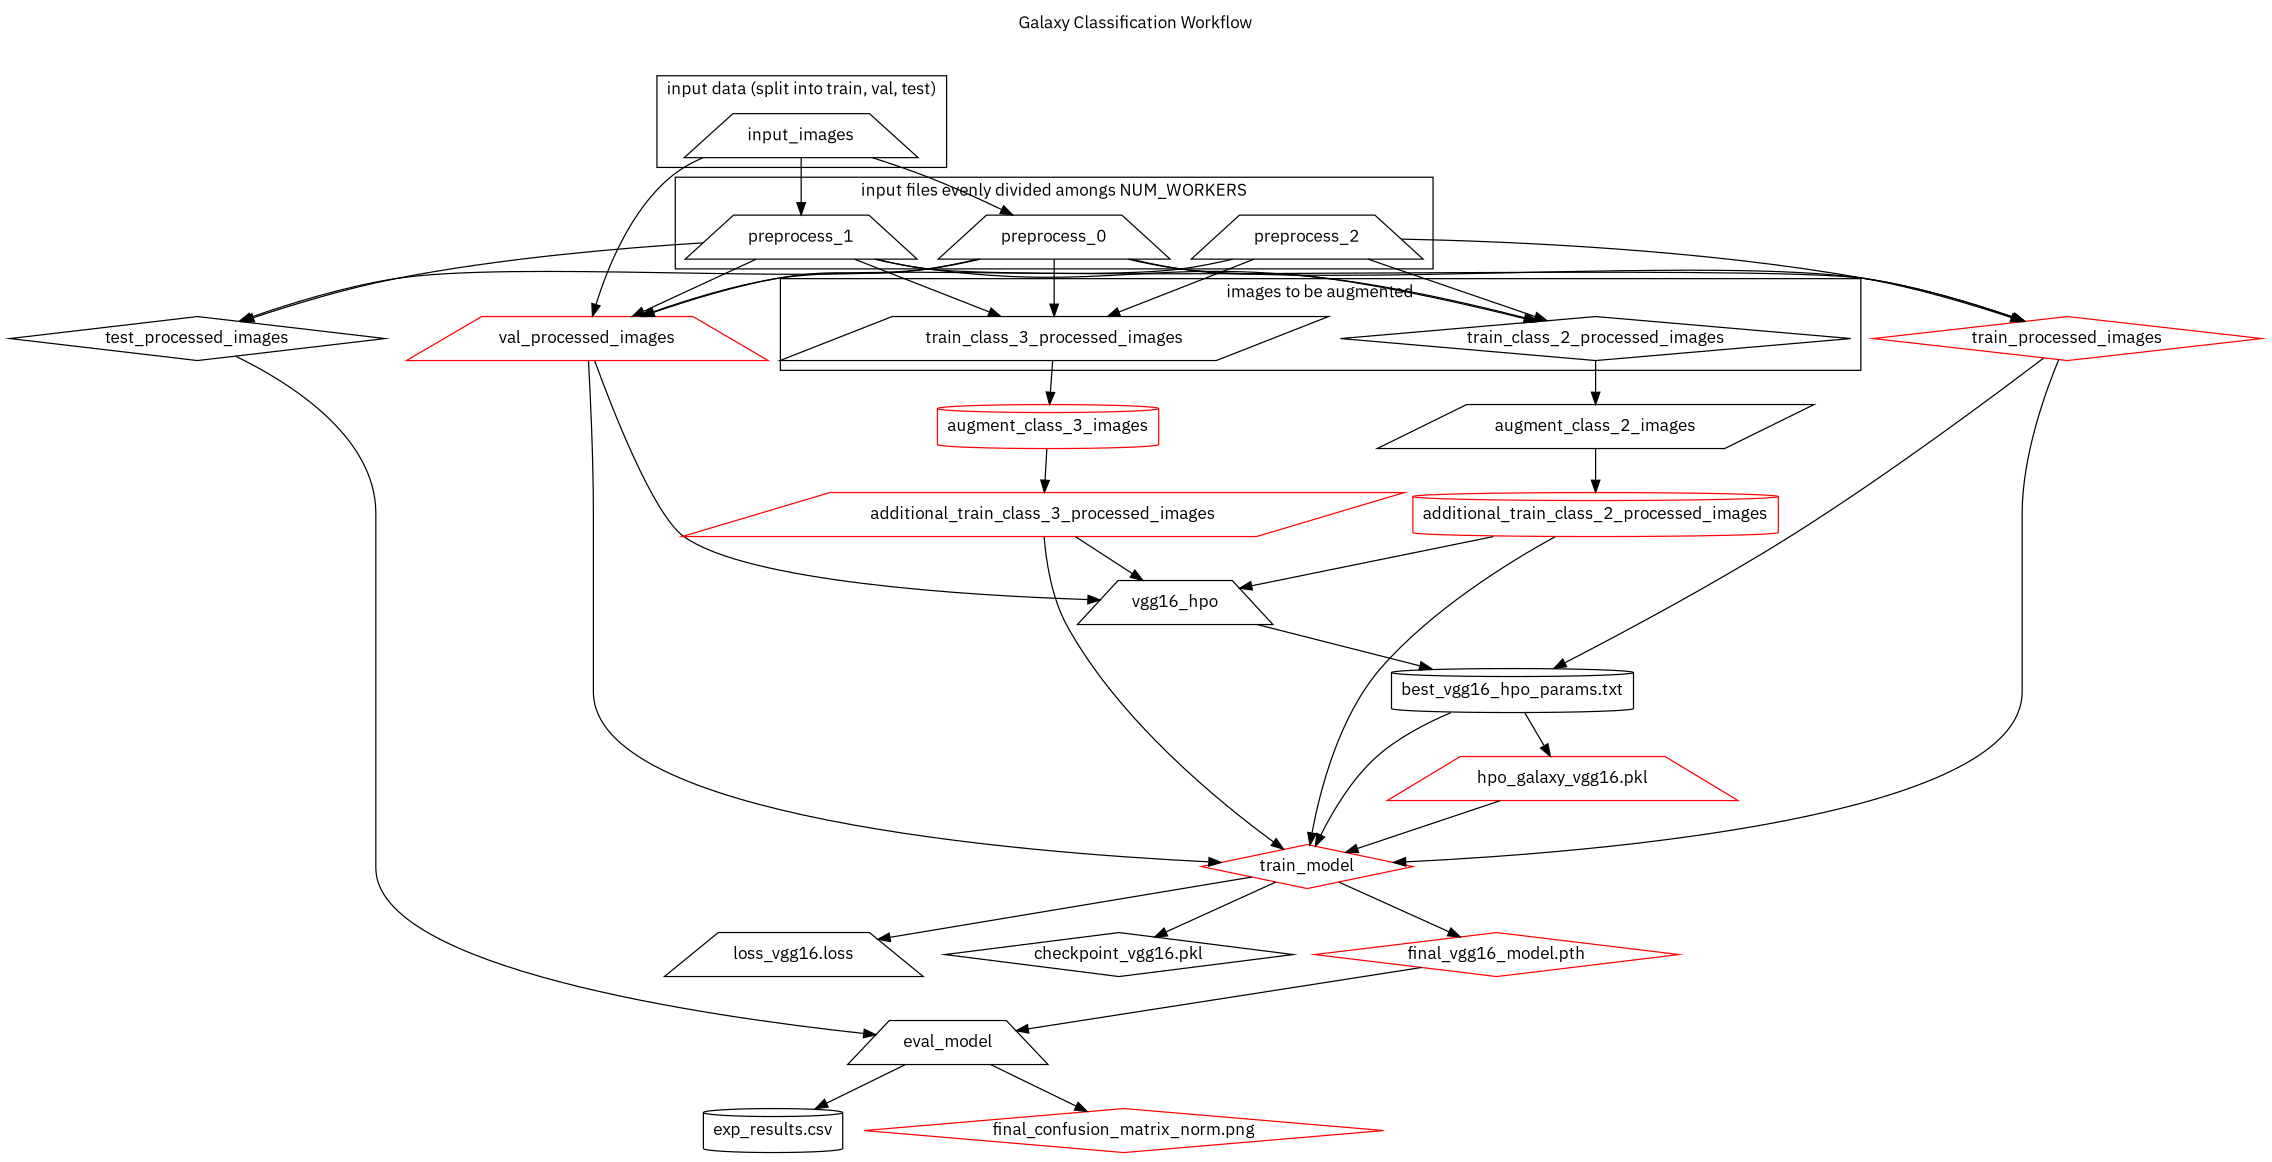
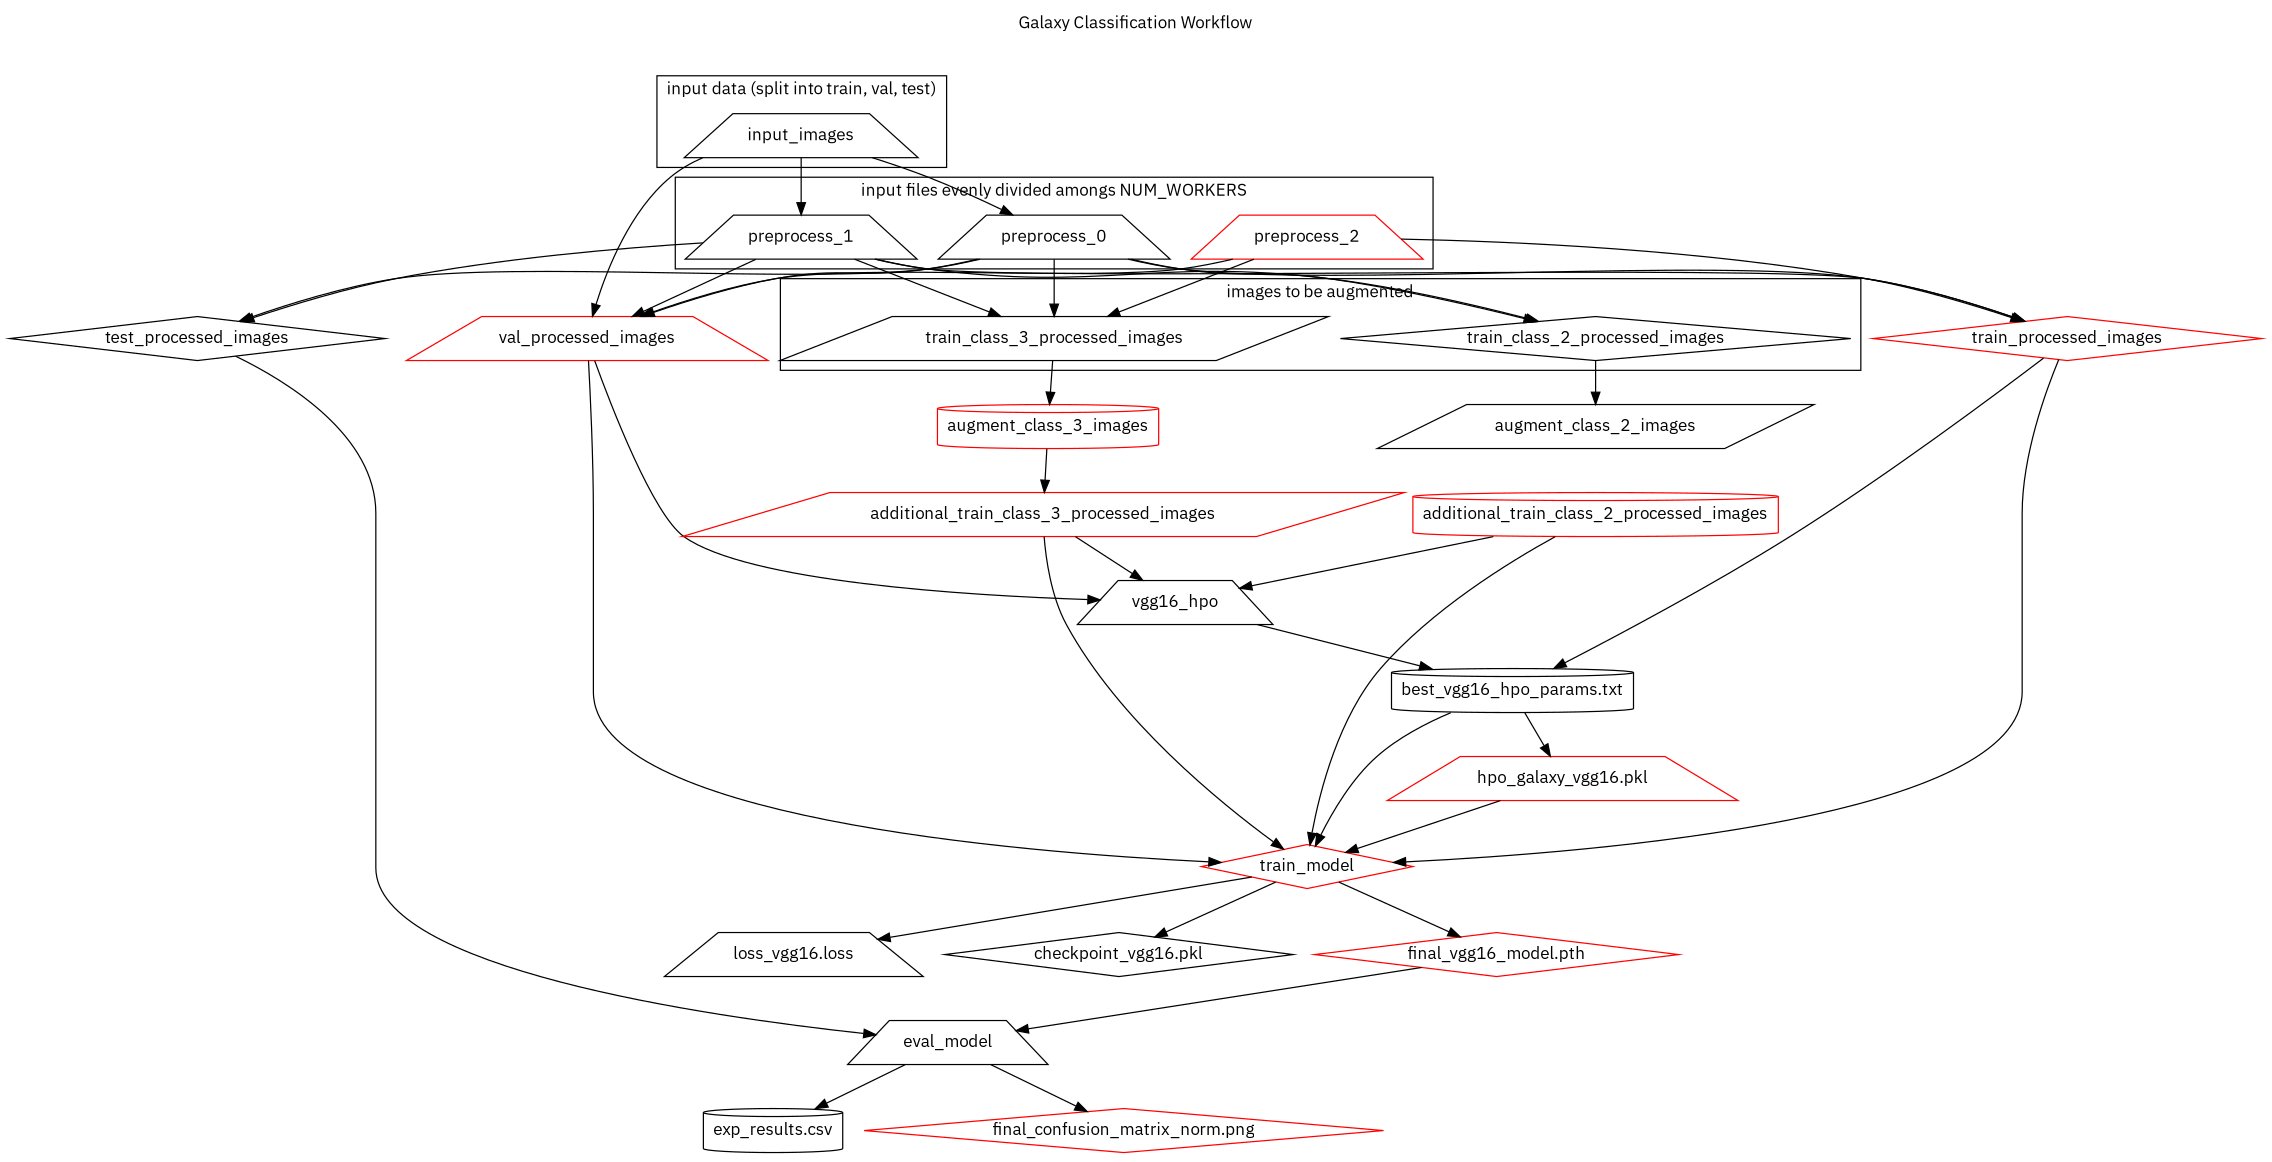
node "preprocess_2": color black -> red
edge "preprocess_2" -> "train_class_2_processed_images": removed
edge "augment_class_2_images" -> "additional_train_class_2_processed_images": removed
